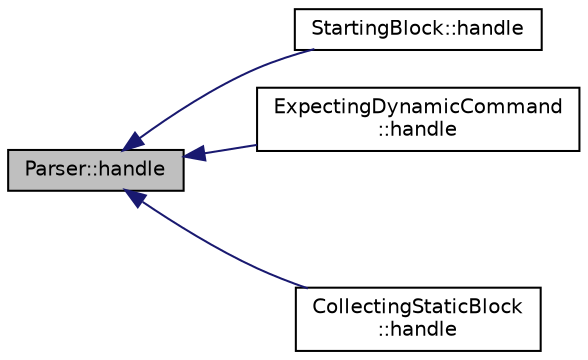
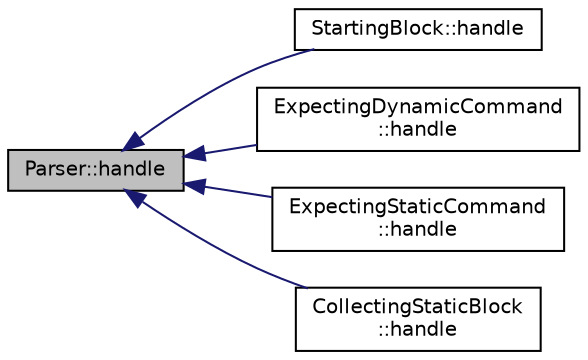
node "ExpectingStaticCommand ::handle": added
